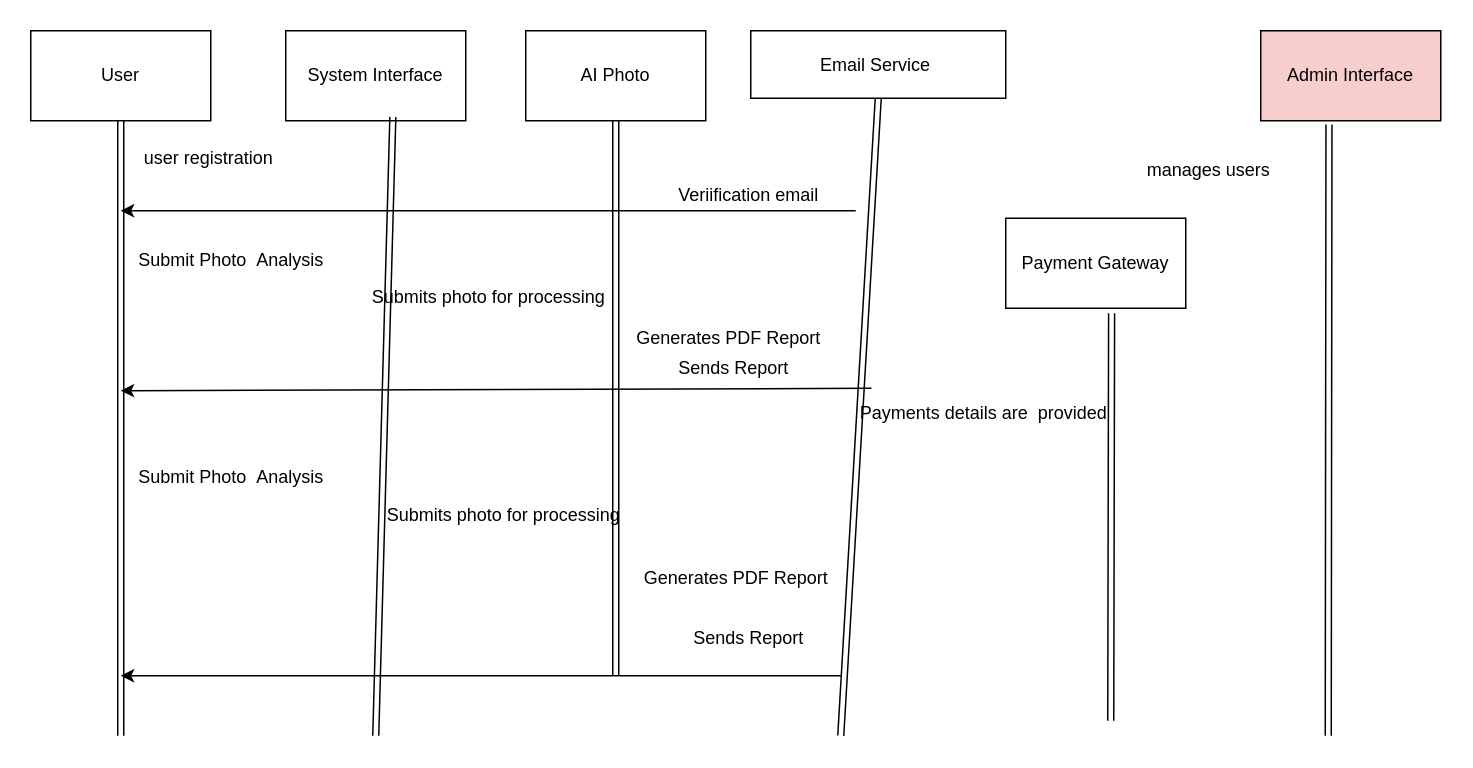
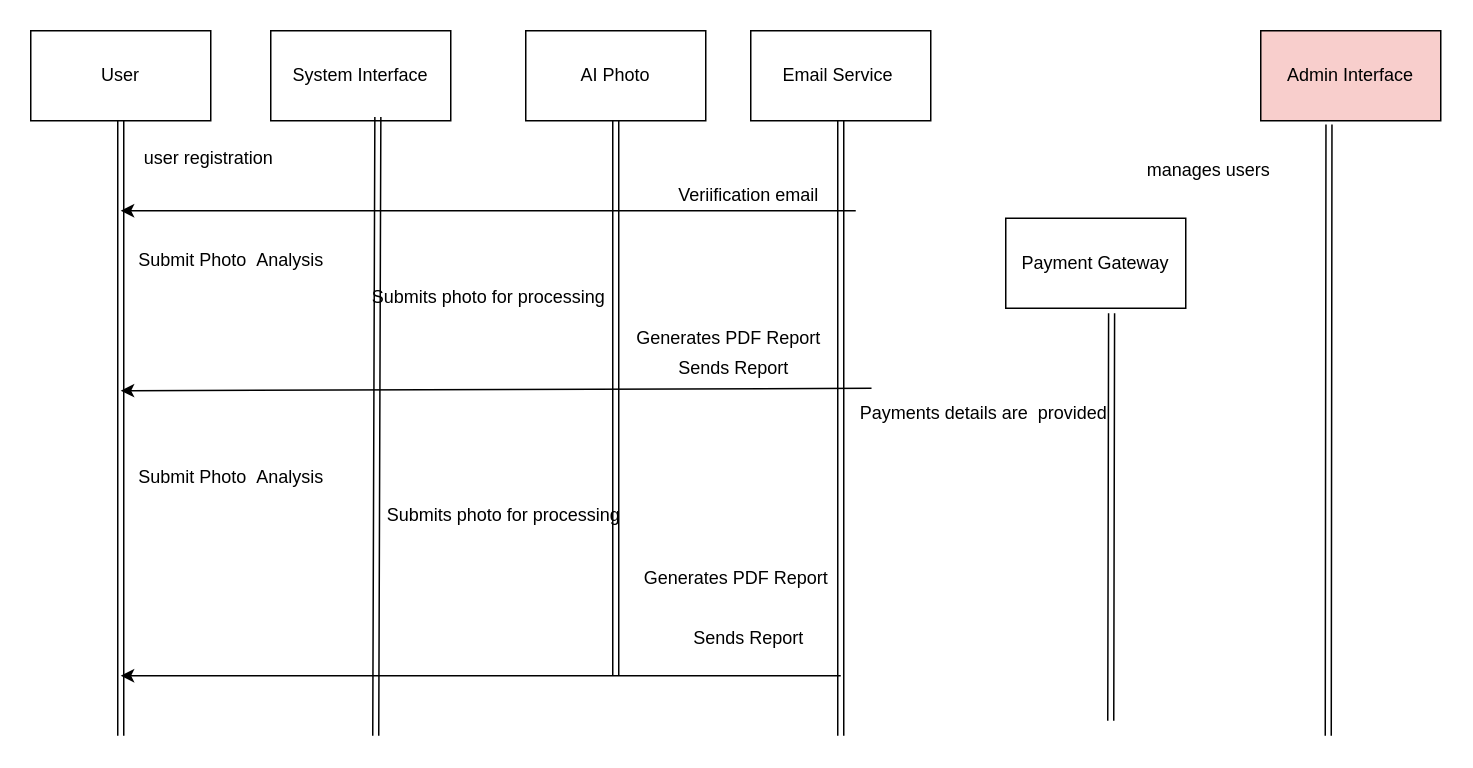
node "Email Service": size 255x68 -> 180x90
node "System Interface": moved (376, 76) -> (361, 76)
